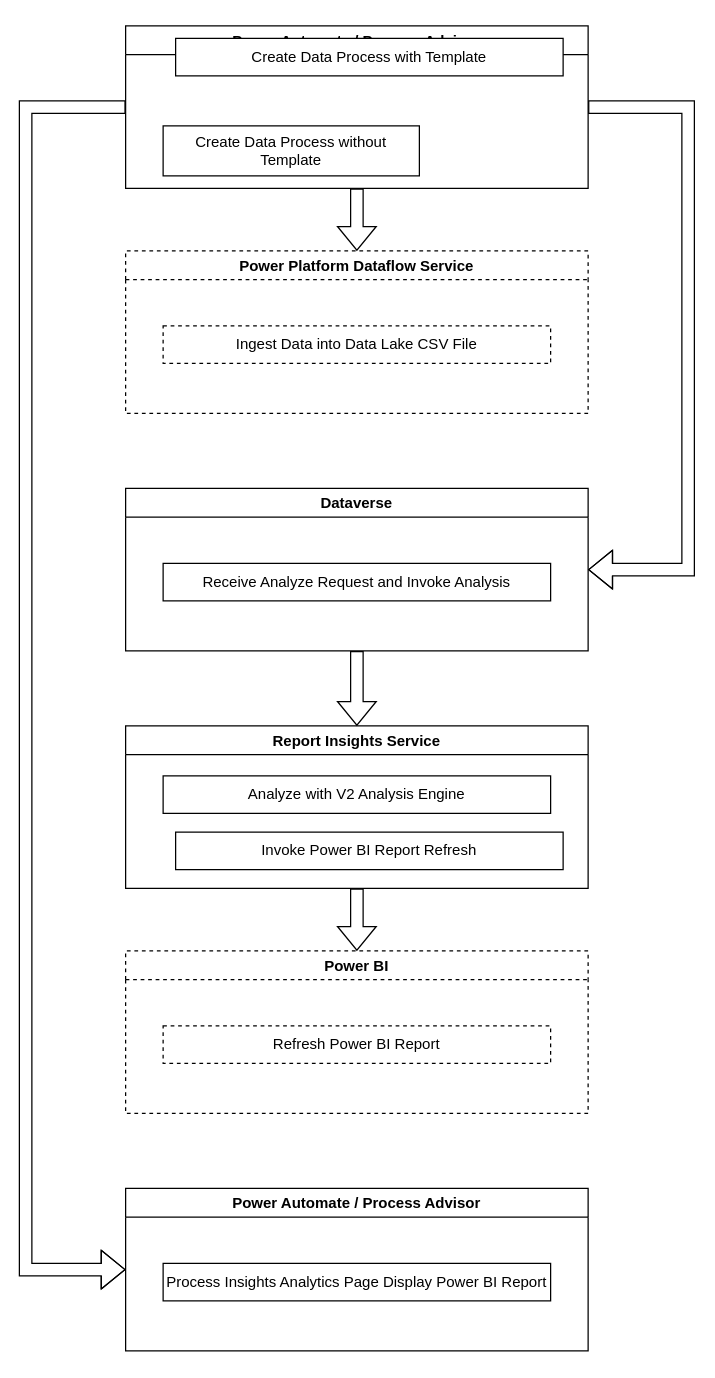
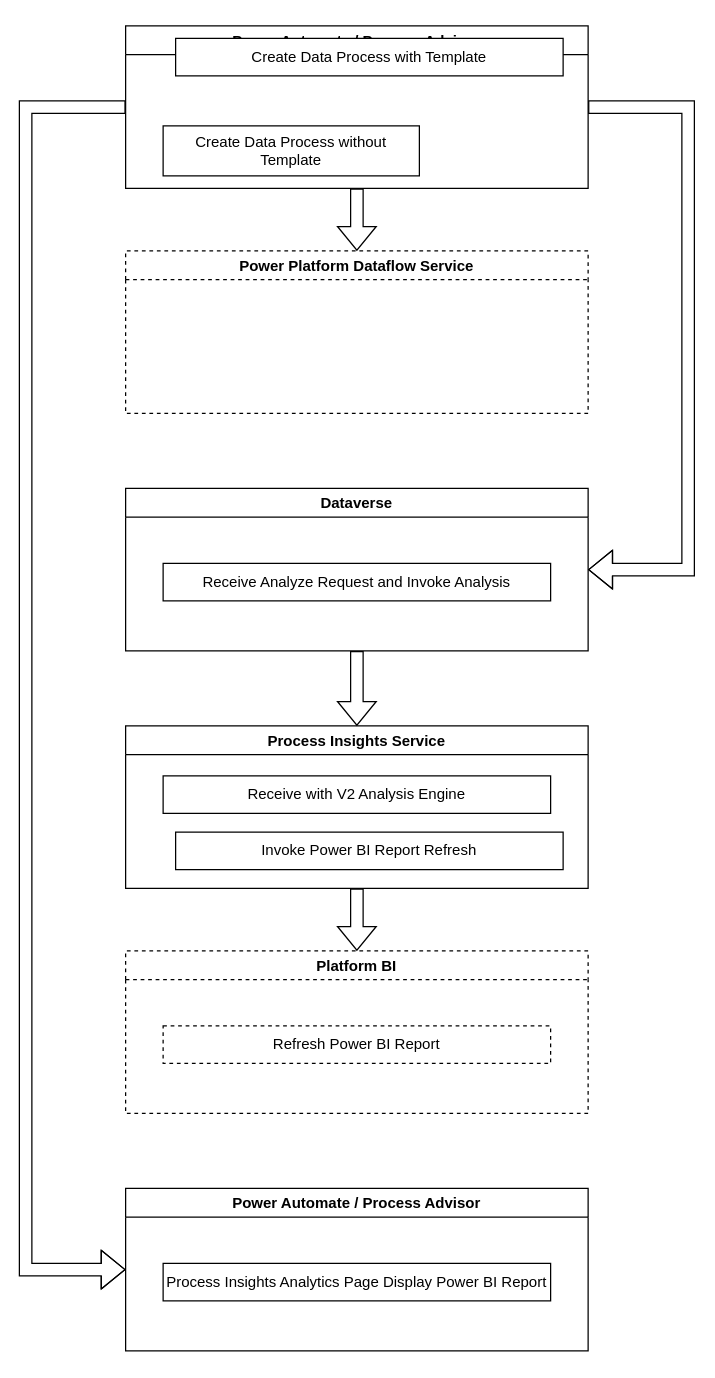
node "Ingest Data into Data Lake CSV File": removed
node "Report Insights Service": label "Report Insights Service" -> "Process Insights Service"
node "Analyze with V2 Analysis Engine": label "Analyze with V2 Analysis Engine" -> "Receive with V2 Analysis Engine"
node "Power BI": label "Power BI" -> "Platform BI"
